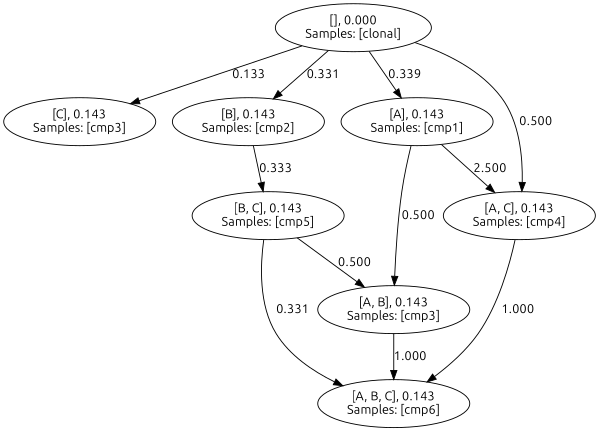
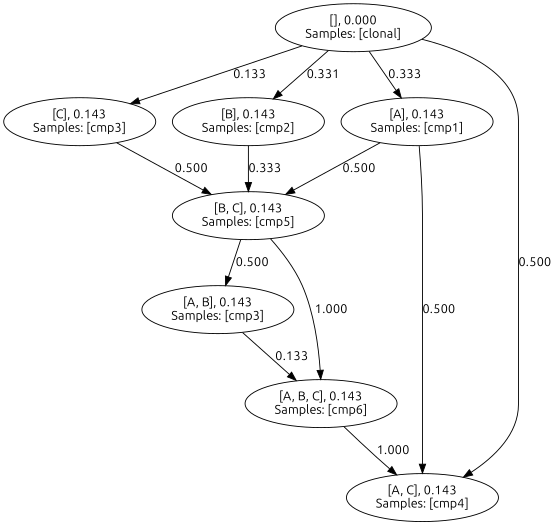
edge "[], 0.000 Samples: [clonal]" -> "[A], 0.143 Samples: [cmp1]": label "0.339" -> "0.333"
edge "[C], 0.143 Samples: [cmp3]" -> "[B, C], 0.143 Samples: [cmp5]": added, label "0.500"
edge "[A], 0.143 Samples: [cmp1]" -> "[A, C], 0.143 Samples: [cmp4]": label "2.500" -> "0.500"
edge "[A], 0.143 Samples: [cmp1]" -> "[A, B], 0.143 Samples: [cmp3]": now "[A], 0.143 Samples: [cmp1]" -> "[B, C], 0.143 Samples: [cmp5]"
edge "[B, C], 0.143 Samples: [cmp5]" -> "[A, B, C], 0.143 Samples: [cmp6]": label "0.331" -> "1.000"
edge "[A, C], 0.143 Samples: [cmp4]" -> "[A, B, C], 0.143 Samples: [cmp6]": reversed
edge "[A, B], 0.143 Samples: [cmp3]" -> "[A, B, C], 0.143 Samples: [cmp6]": label "1.000" -> "0.133"
